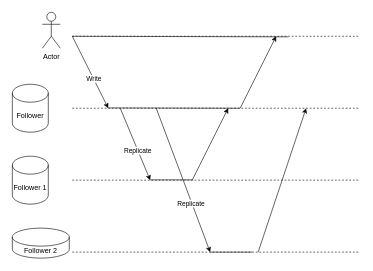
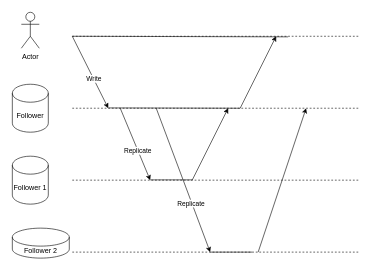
node "Actor": moved (51, 30) -> (30, 30)
